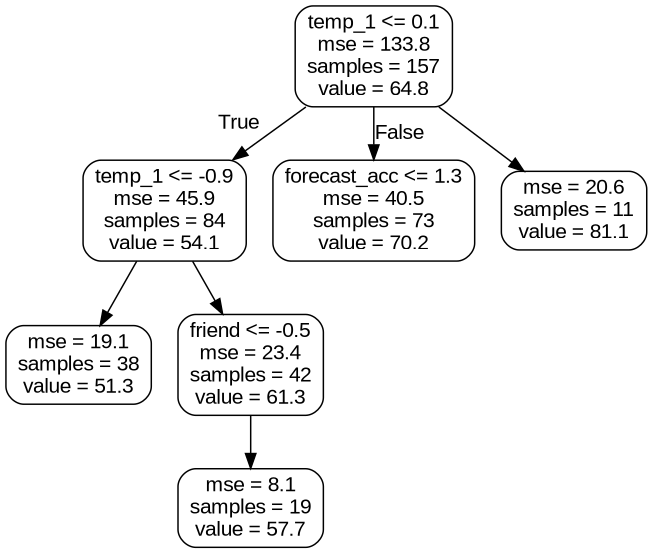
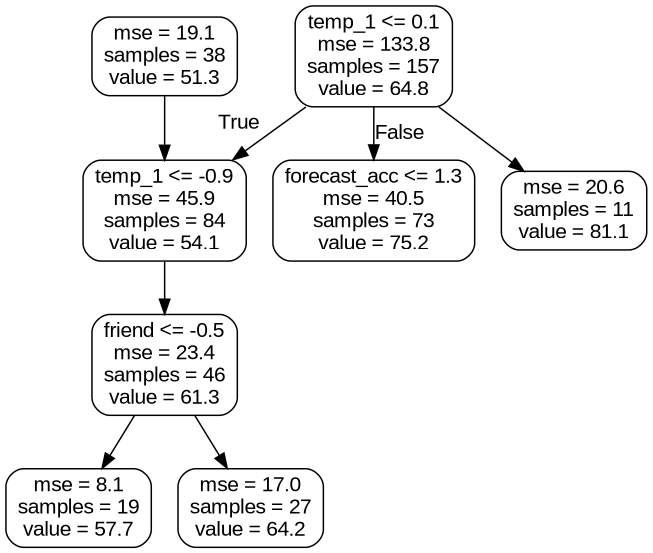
node "forecast_acc <= 1.3 mse = 40.5 samples = 73 value = 70.2": label "forecast_acc <= 1.3 mse = 40.5 samples = 73 value = 70.2" -> "forecast_acc <= 1.3 mse = 40.5 samples = 73 value = 75.2"
edge "temp_1 <= -0.9 mse = 45.9 samples = 84 value = 54.1" -> "mse = 19.1 samples = 38 value = 51.3": reversed
node "friend <= -0.5 mse = 23.4 samples = 42 value = 61.3": label "friend <= -0.5 mse = 23.4 samples = 42 value = 61.3" -> "friend <= -0.5 mse = 23.4 samples = 46 value = 61.3"
node "mse = 17.0 samples = 27 value = 64.2": added
